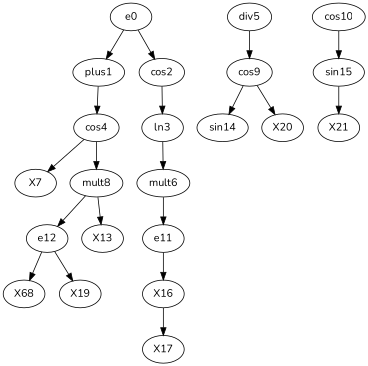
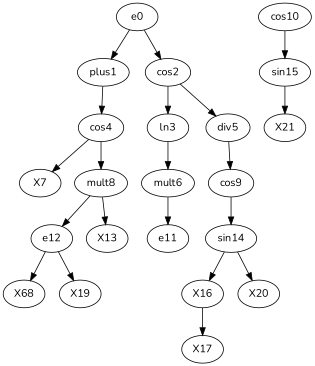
edge "cos2" -> "div5": added
edge "cos9" -> "X20": now "sin14" -> "X20"
edge "e11" -> "X16": now "sin14" -> "X16"
